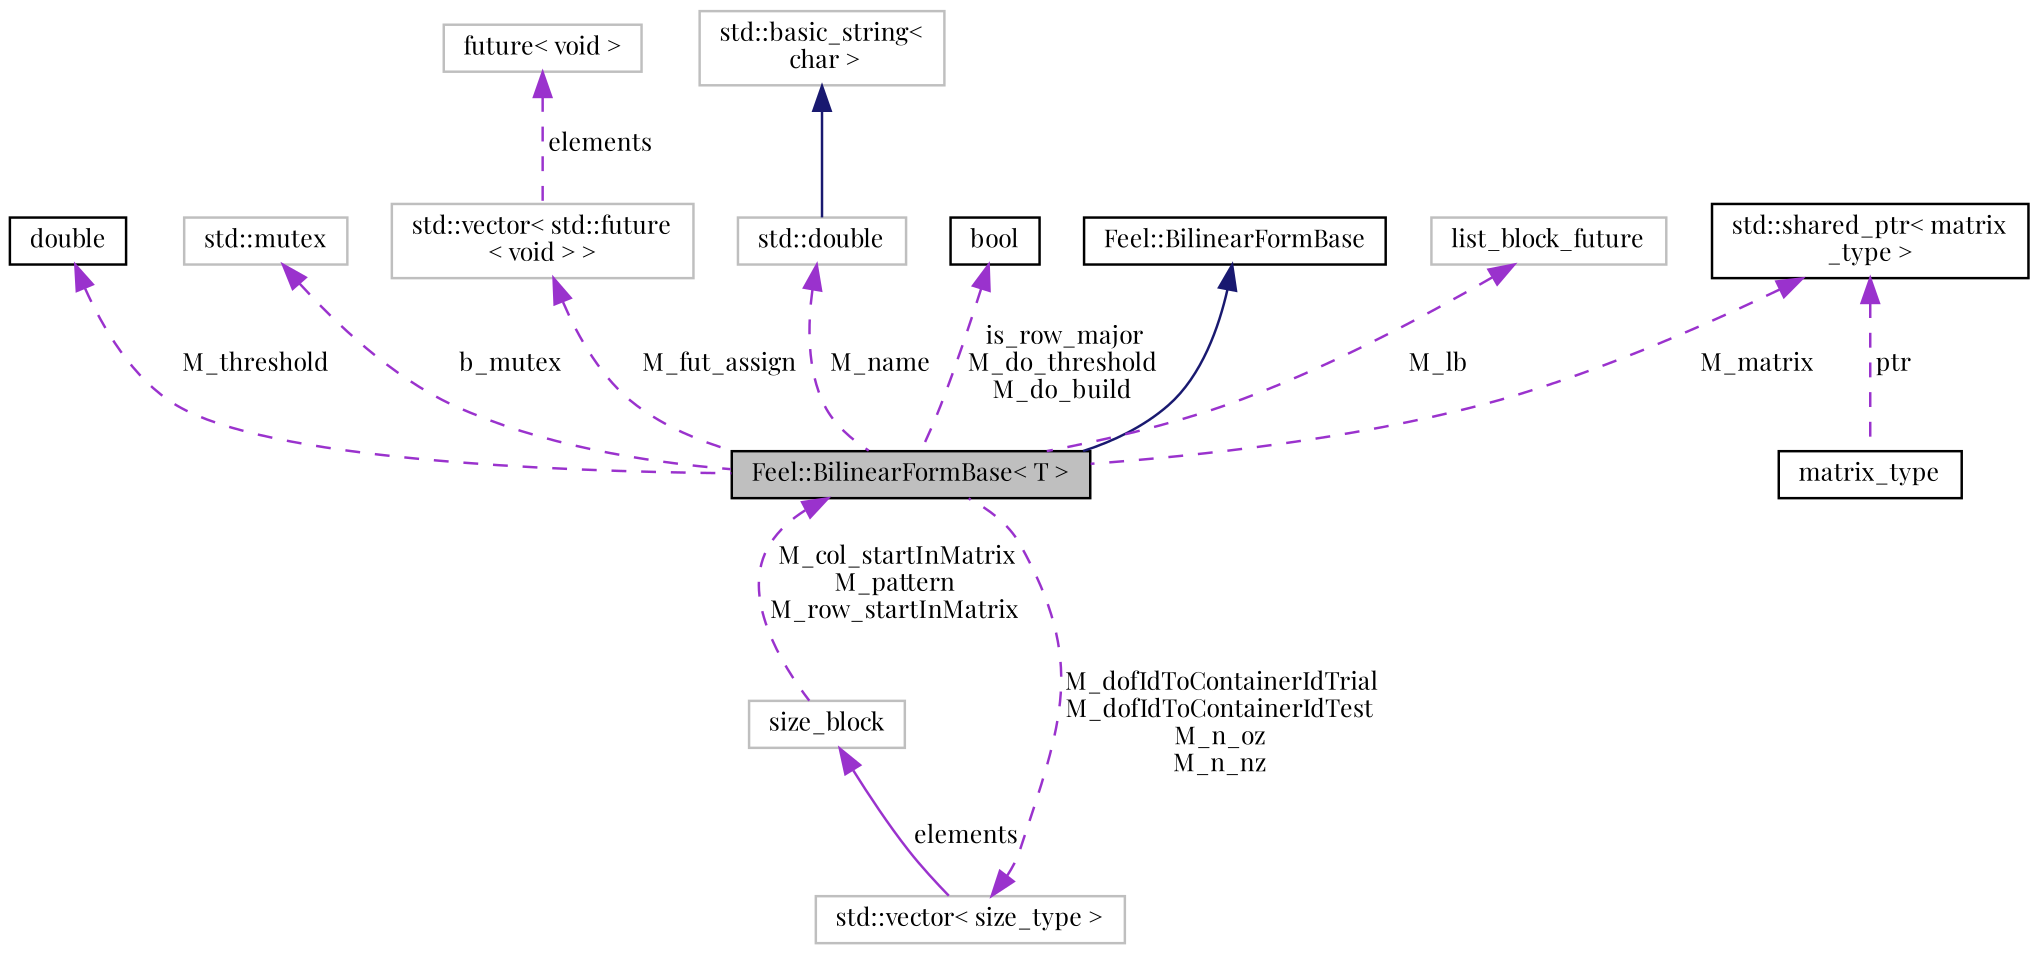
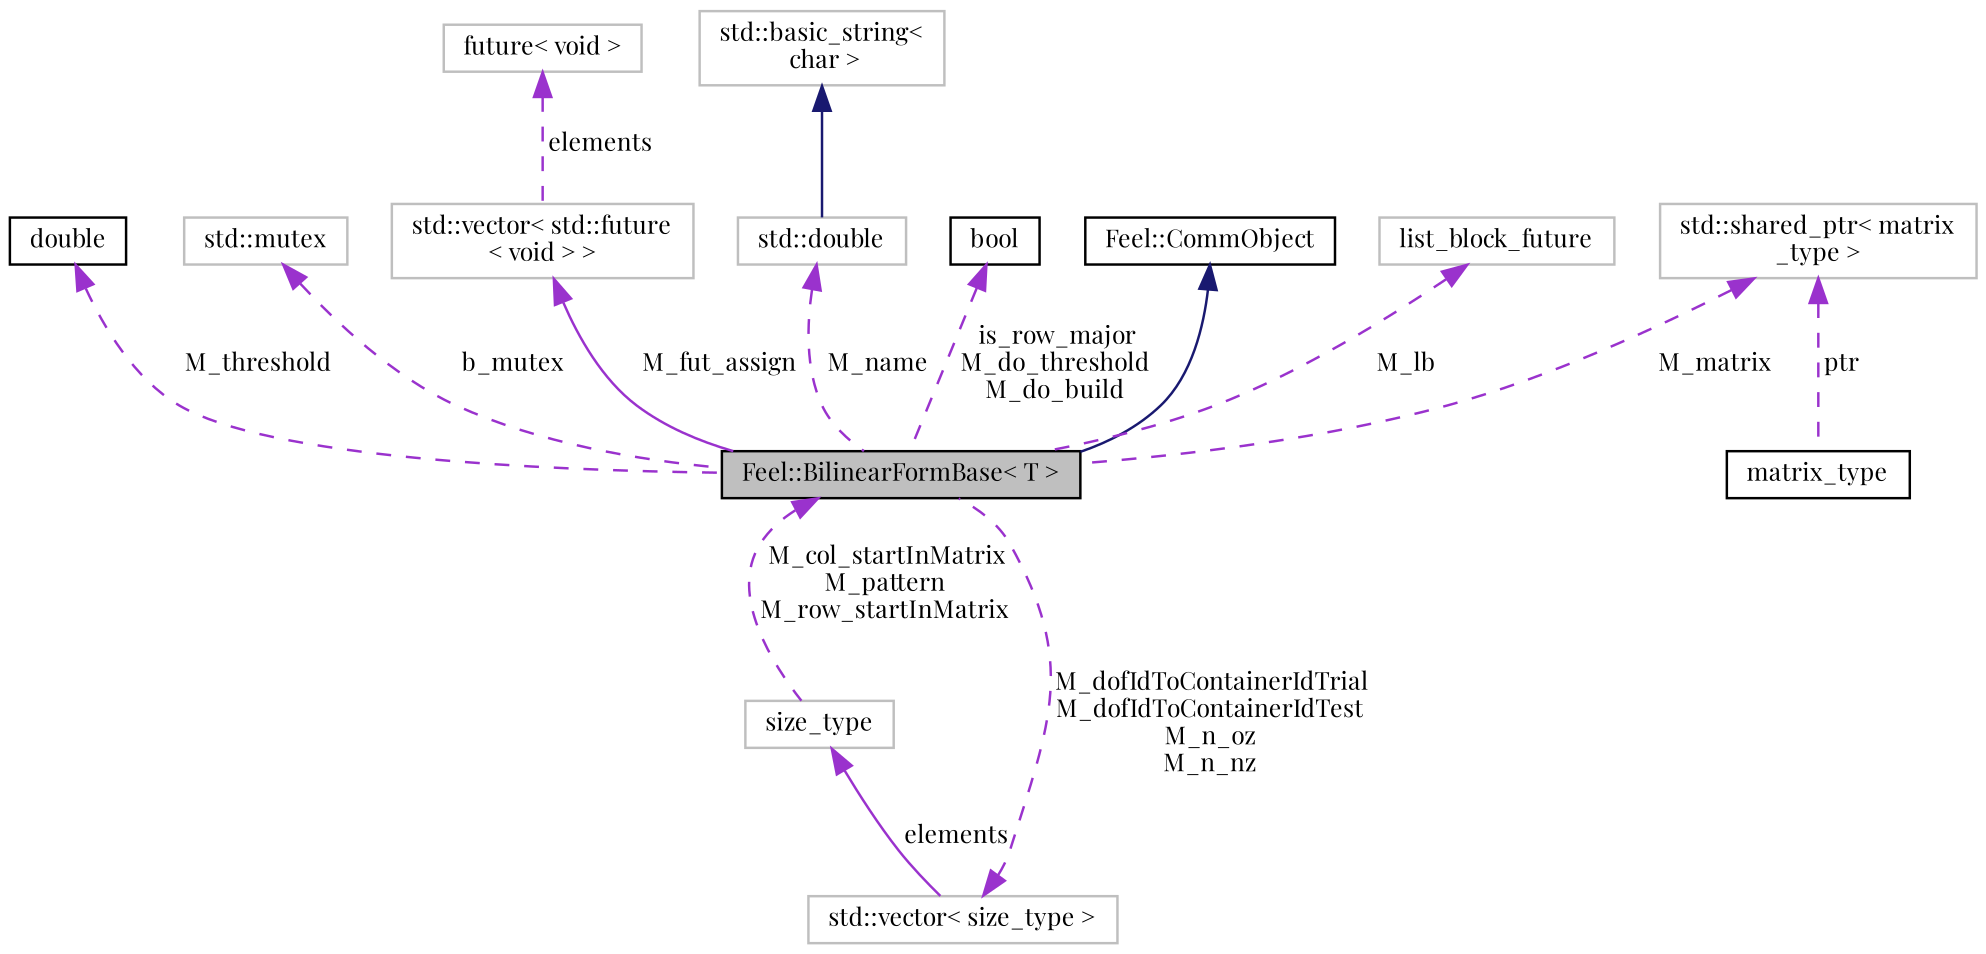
node "Feel::BilinearFormBase": label "Feel::BilinearFormBase" -> "Feel::CommObject"
node "std::shared_ptr< matrix _type >": color black -> grey75
edge "Feel::BilinearFormBase< T >" -> "std::vector< std::future < void > >": style dashed -> solid
node "size_block": label "size_block" -> "size_type"
